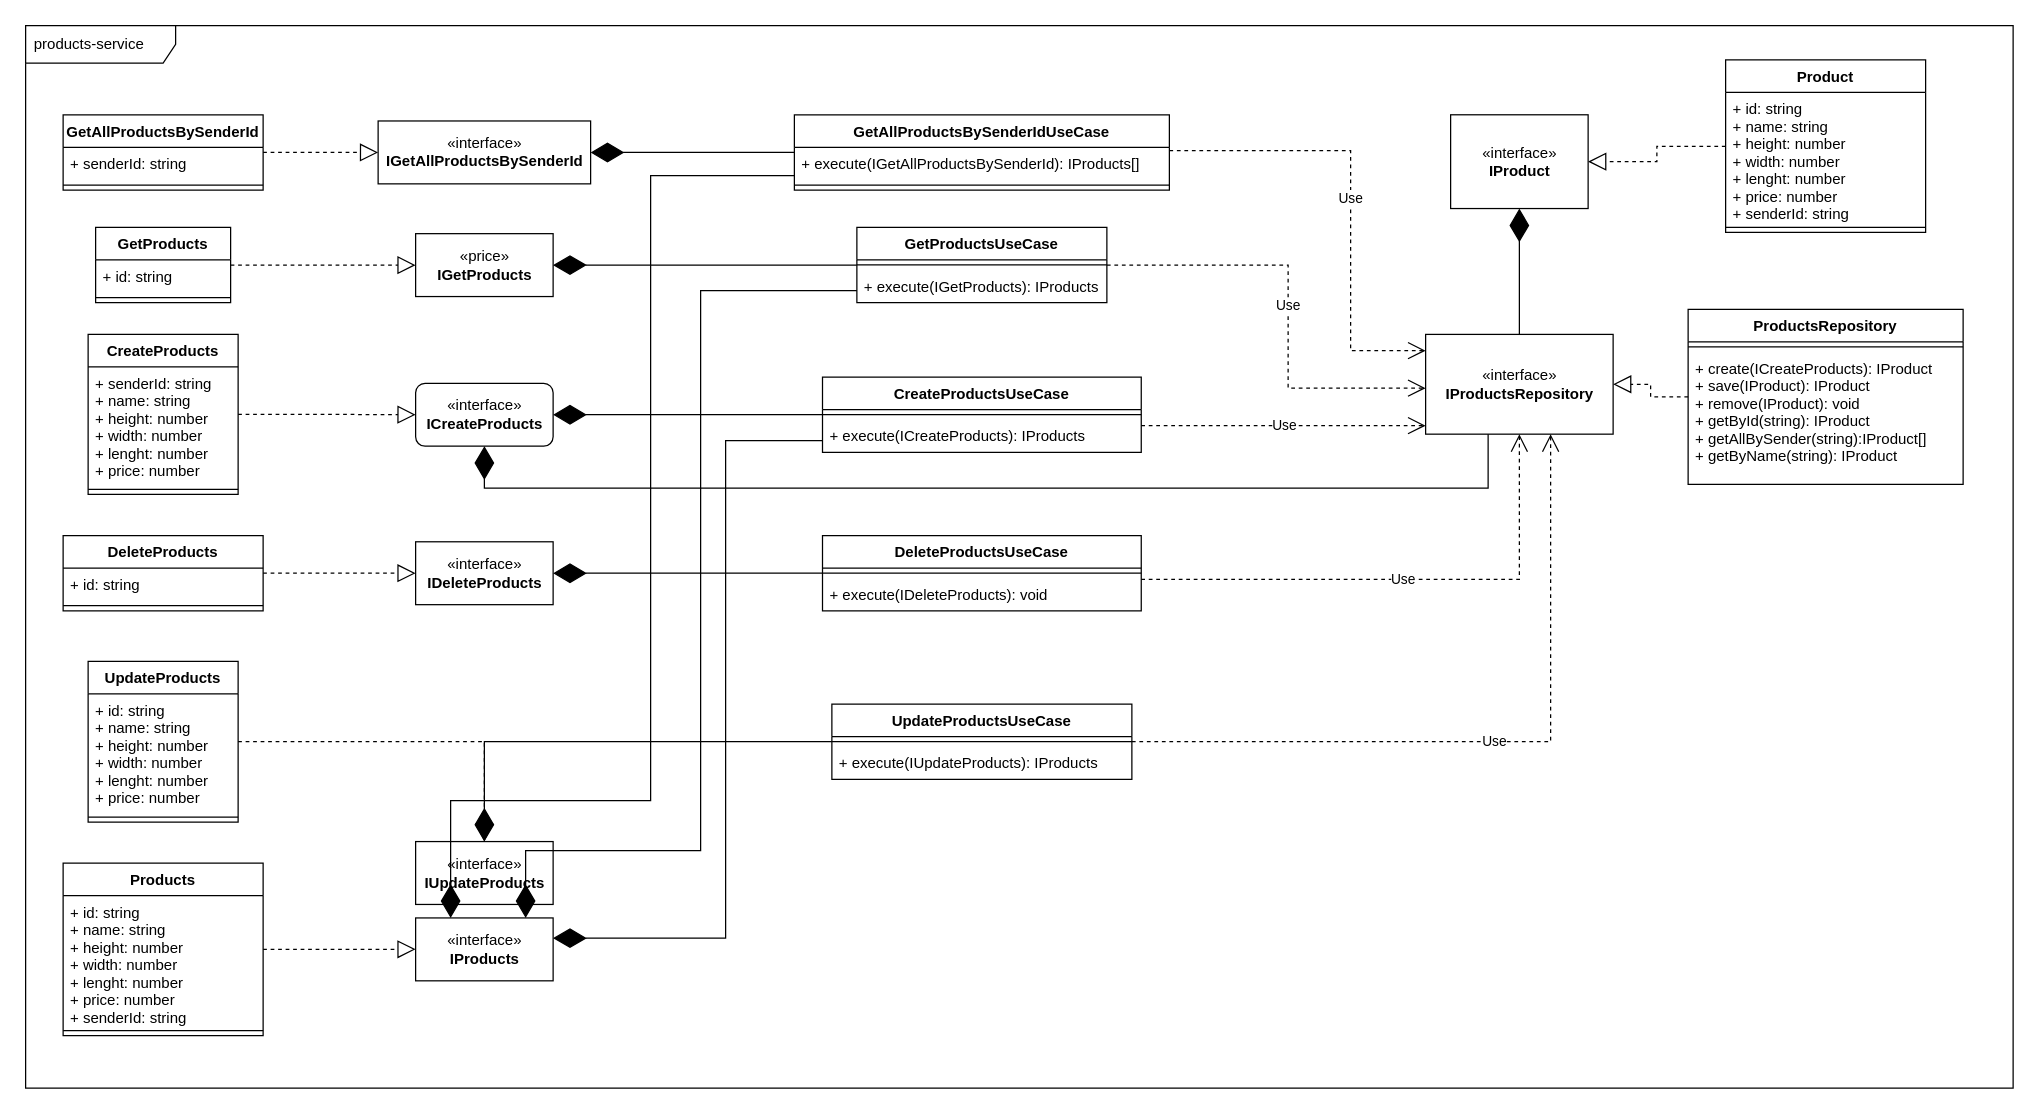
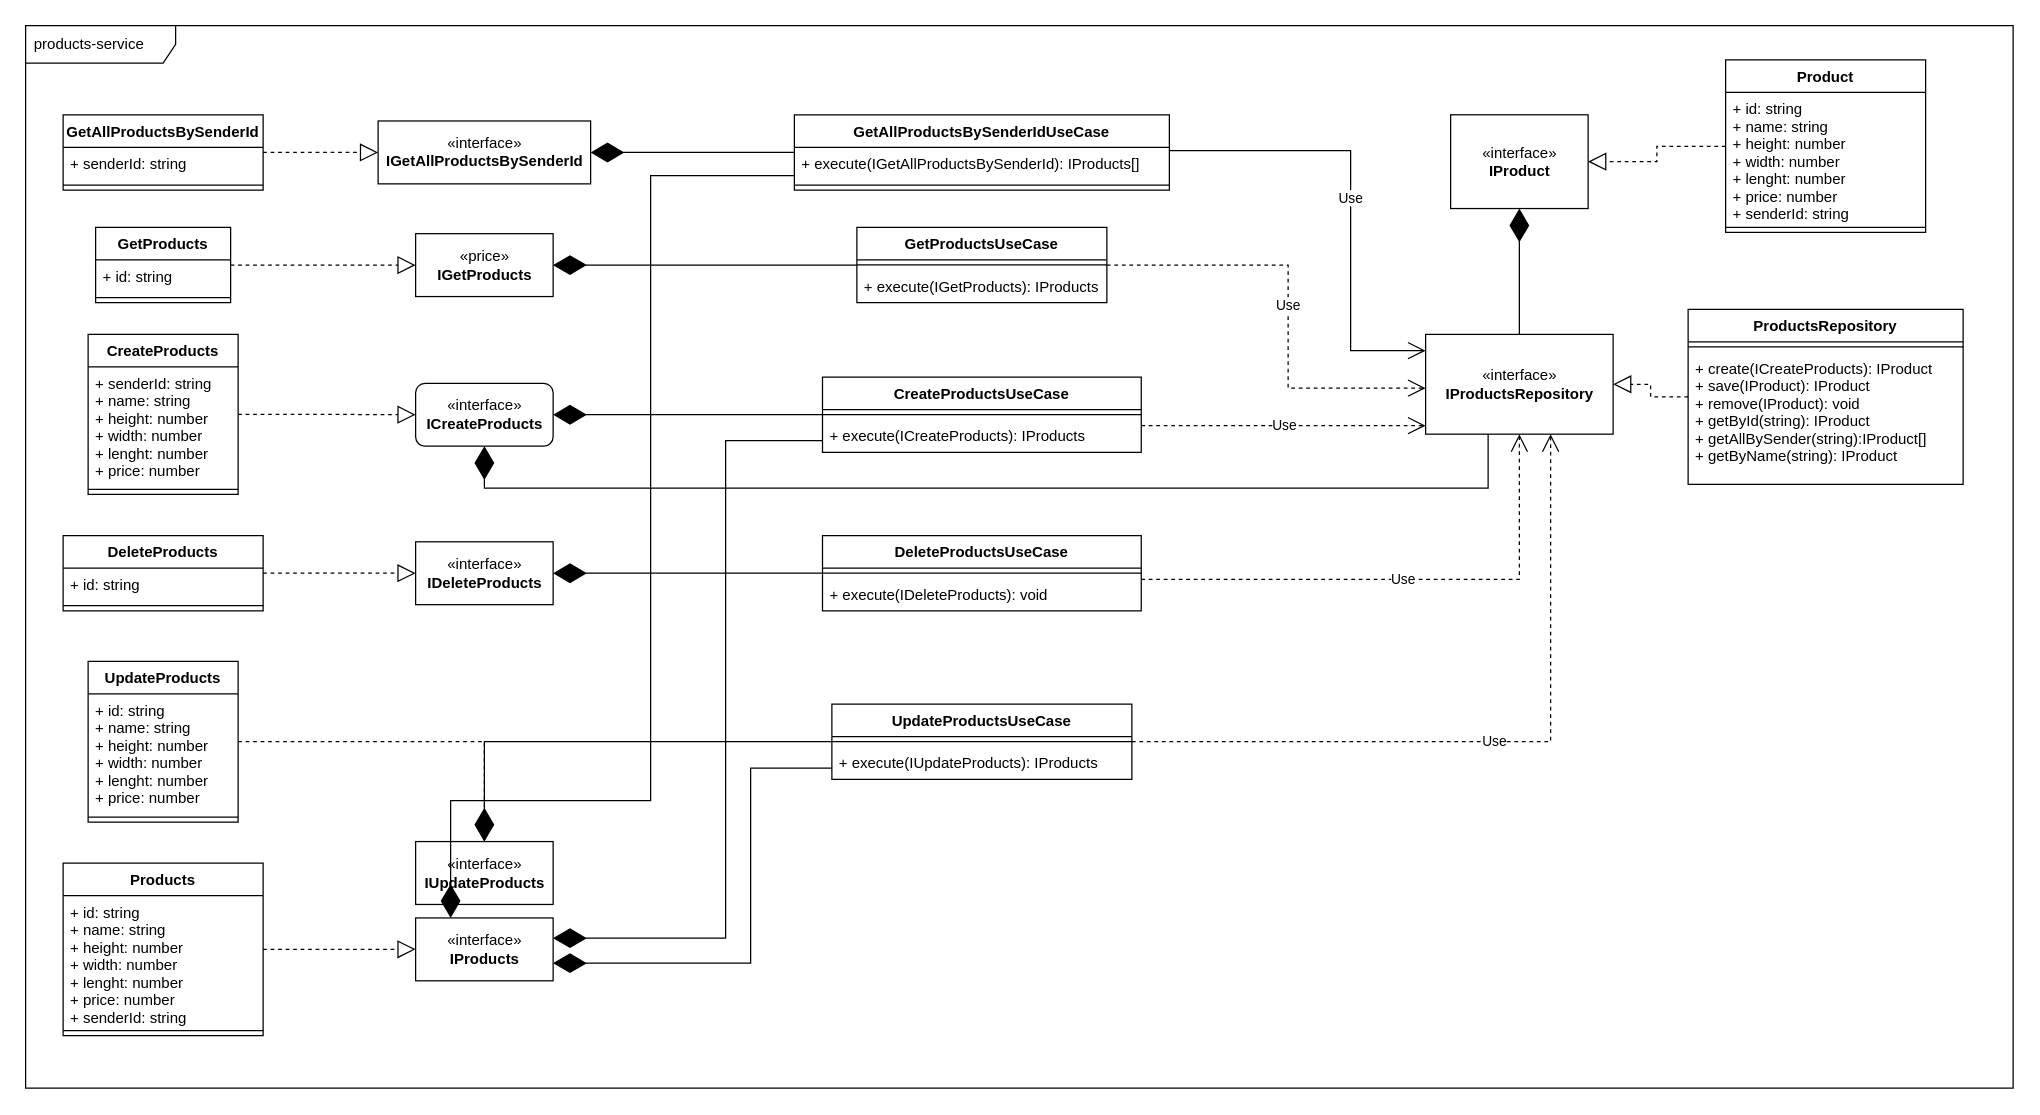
edge "GetAllProductsBySenderIdUseCase" -> "«interface» IProductsRepository": style dashed -> solid
edge "GetProductsUseCase" -> "«interface» IProducts": removed
edge "UpdateProductsUseCase" -> "«interface» IProducts": added
